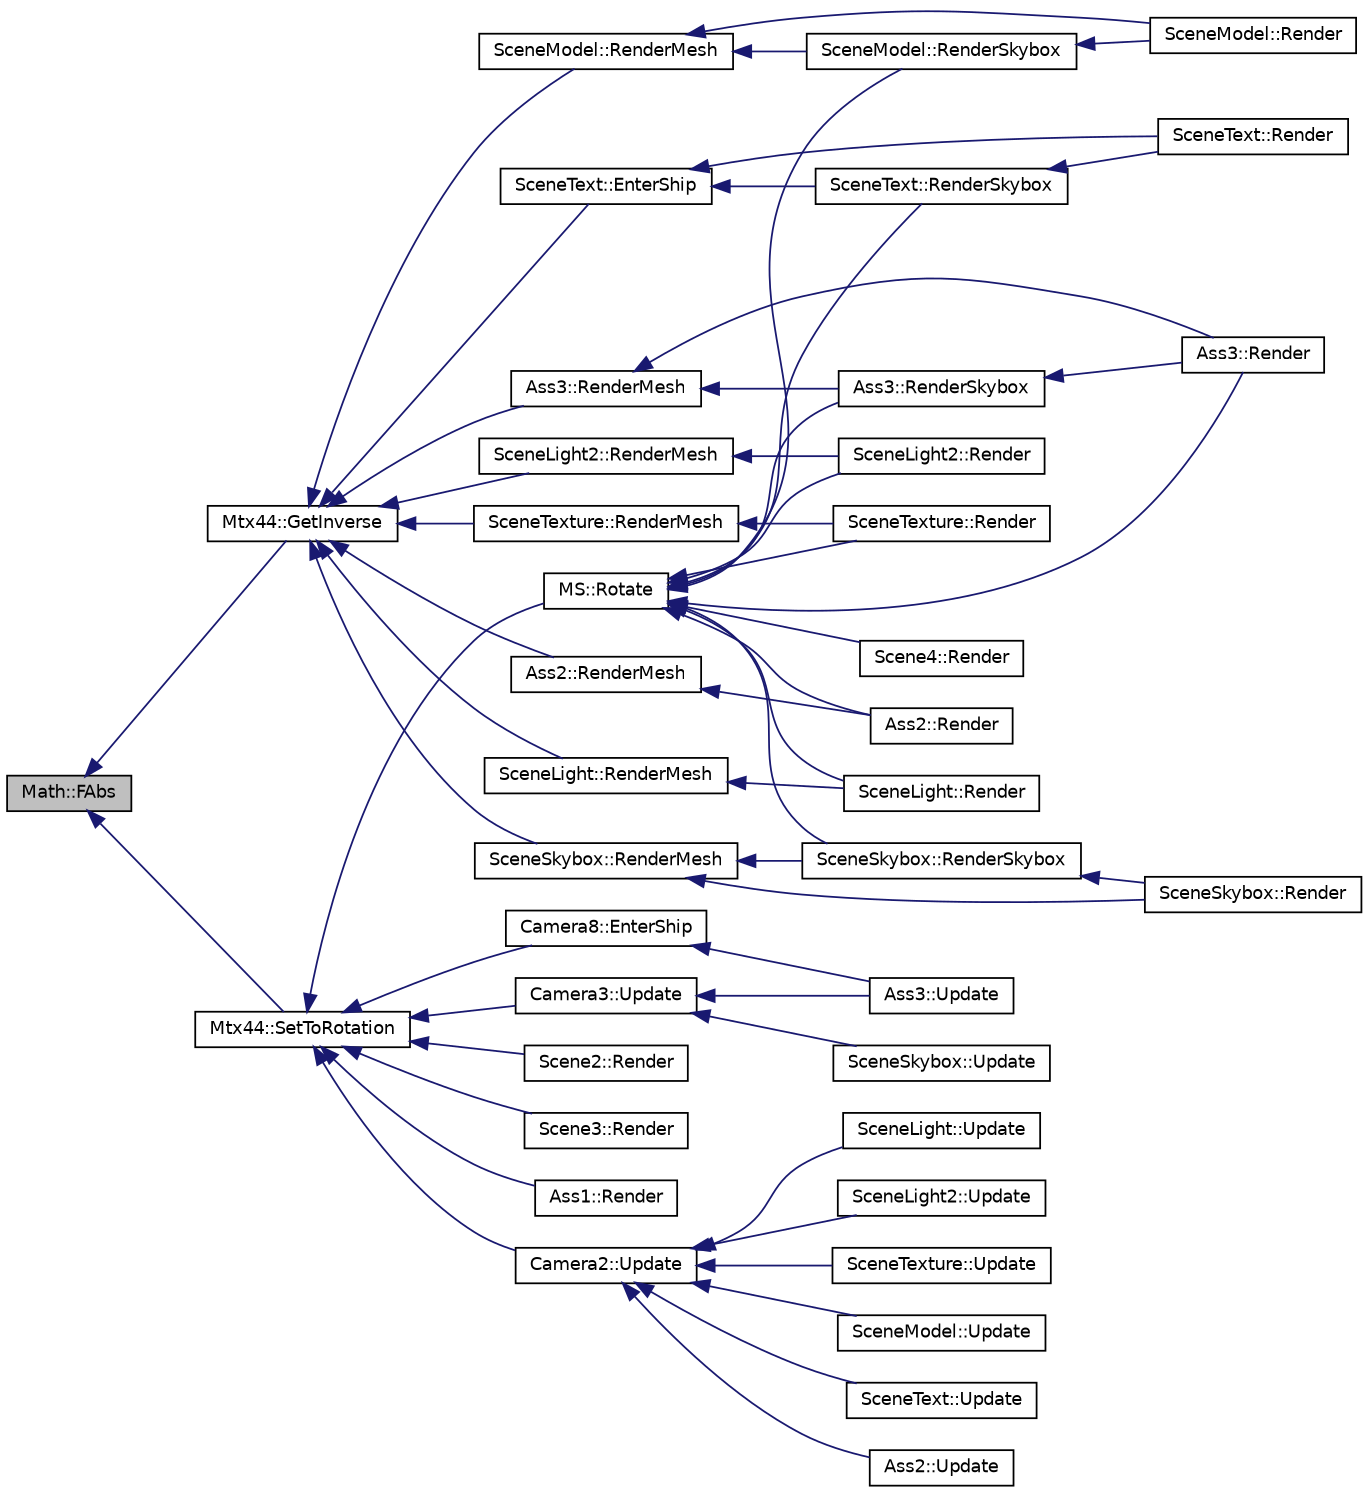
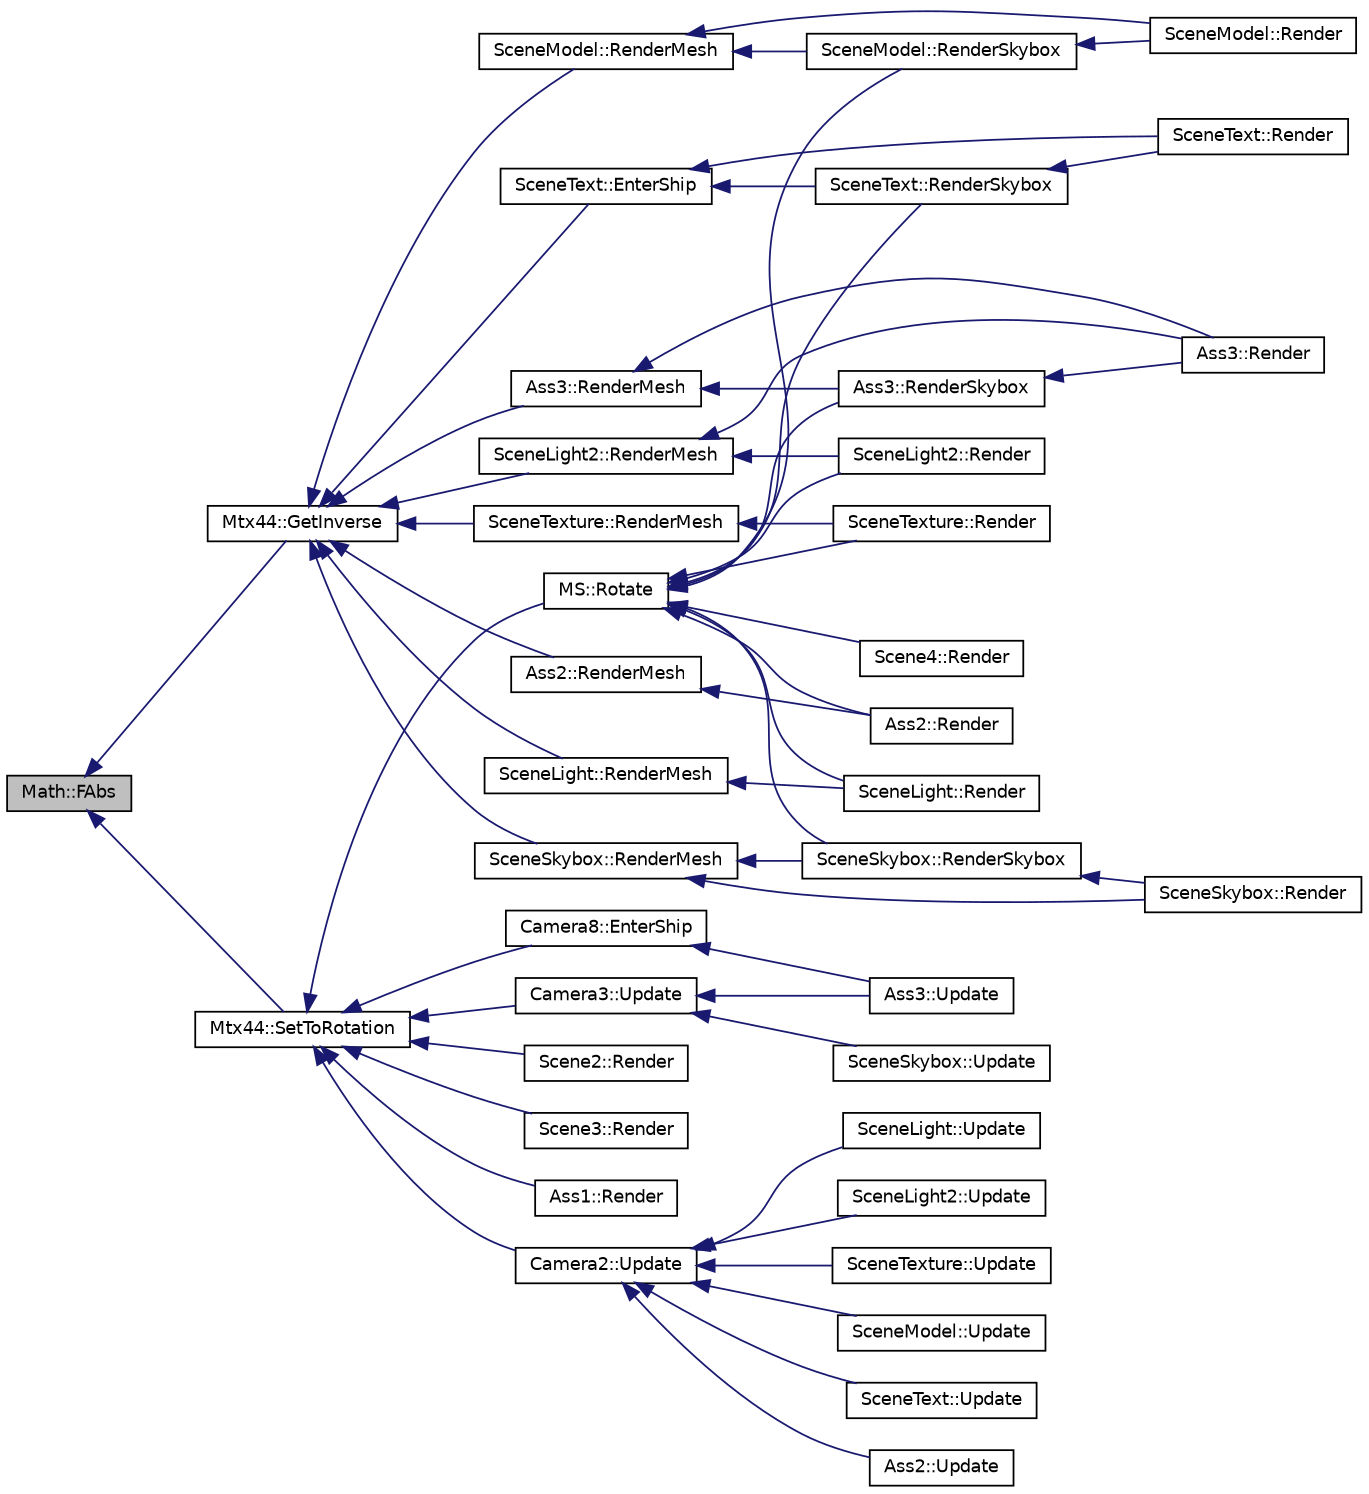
edge "Ass3::Render" -> "MS::Rotate": now "Ass3::Render" -> "SceneLight2::RenderMesh"
